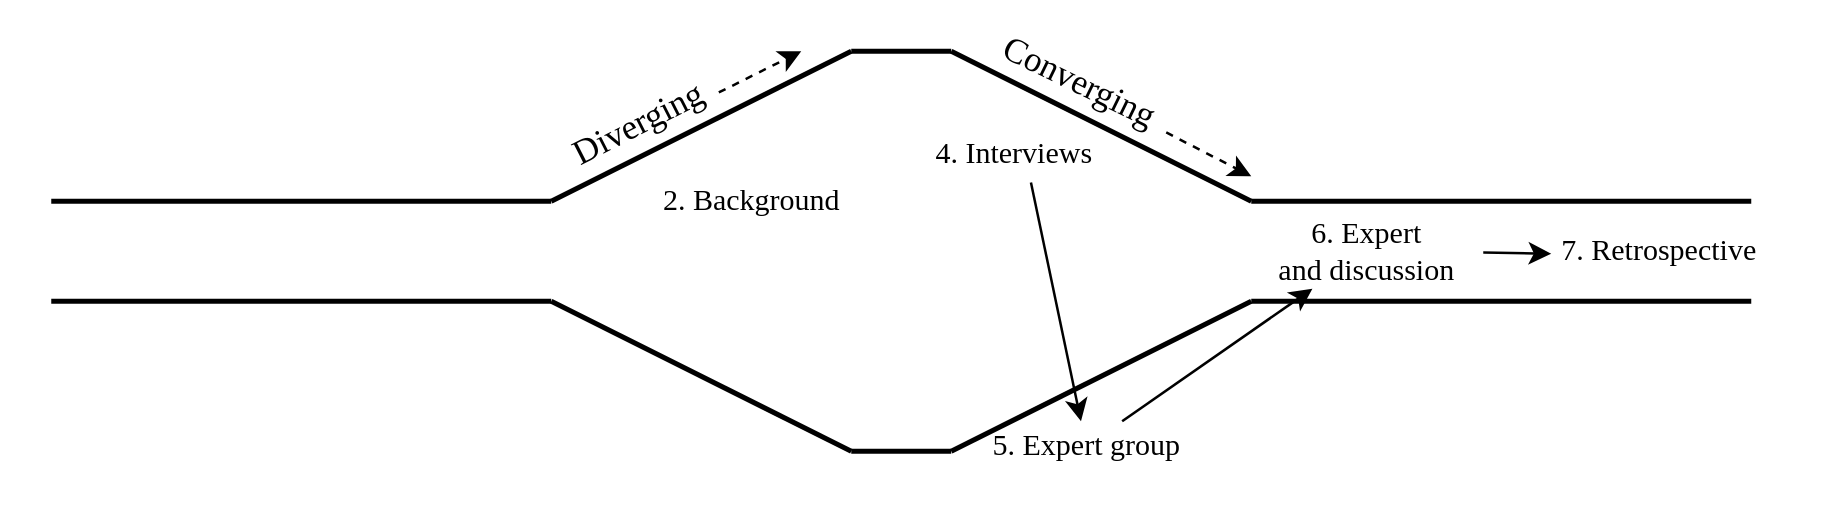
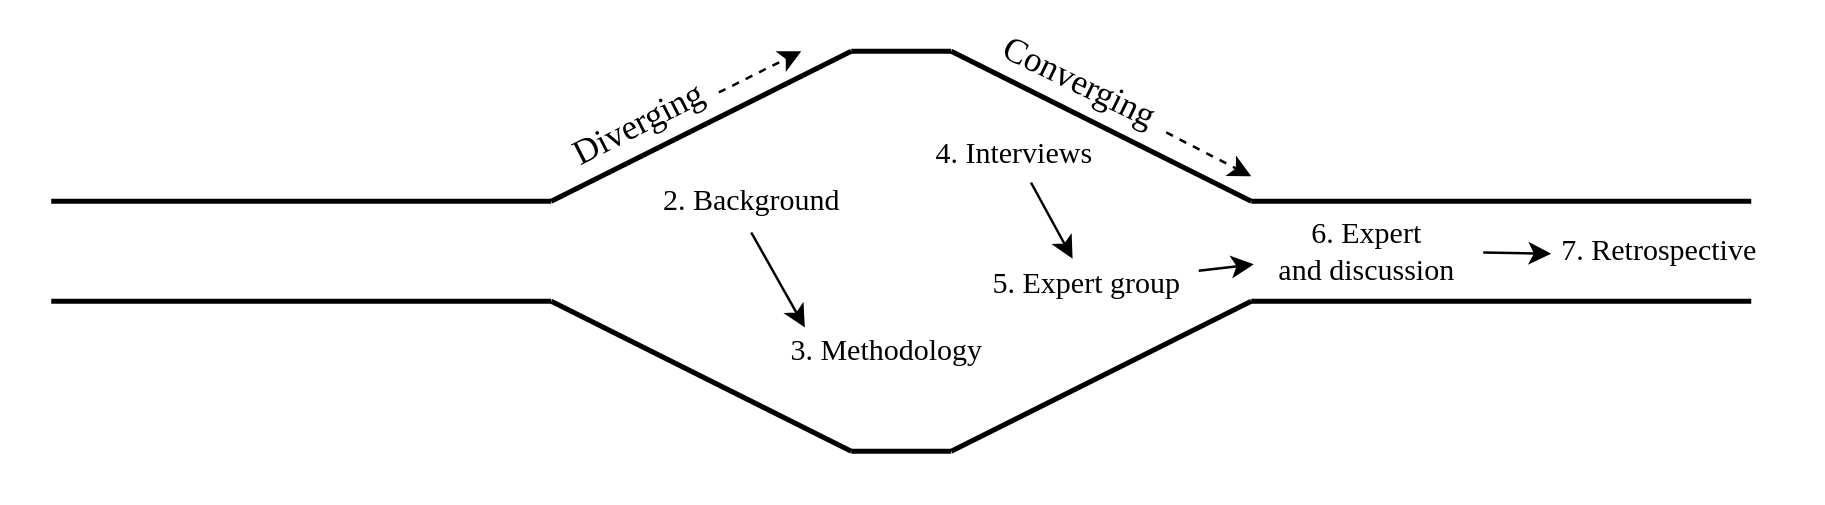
edge "2. Background" -> "3. Methodology": added
node "3. Methodology": added
node "5. Expert group": moved (1086, 446) -> (1086, 284)
